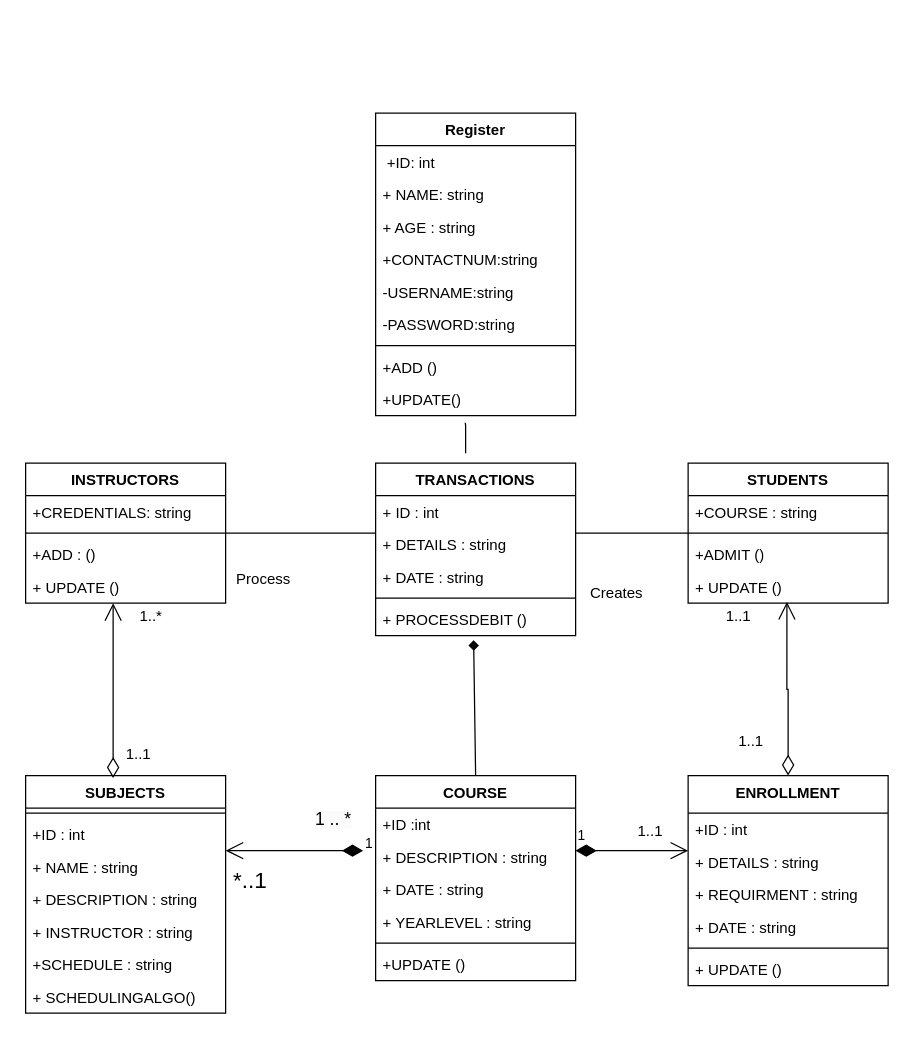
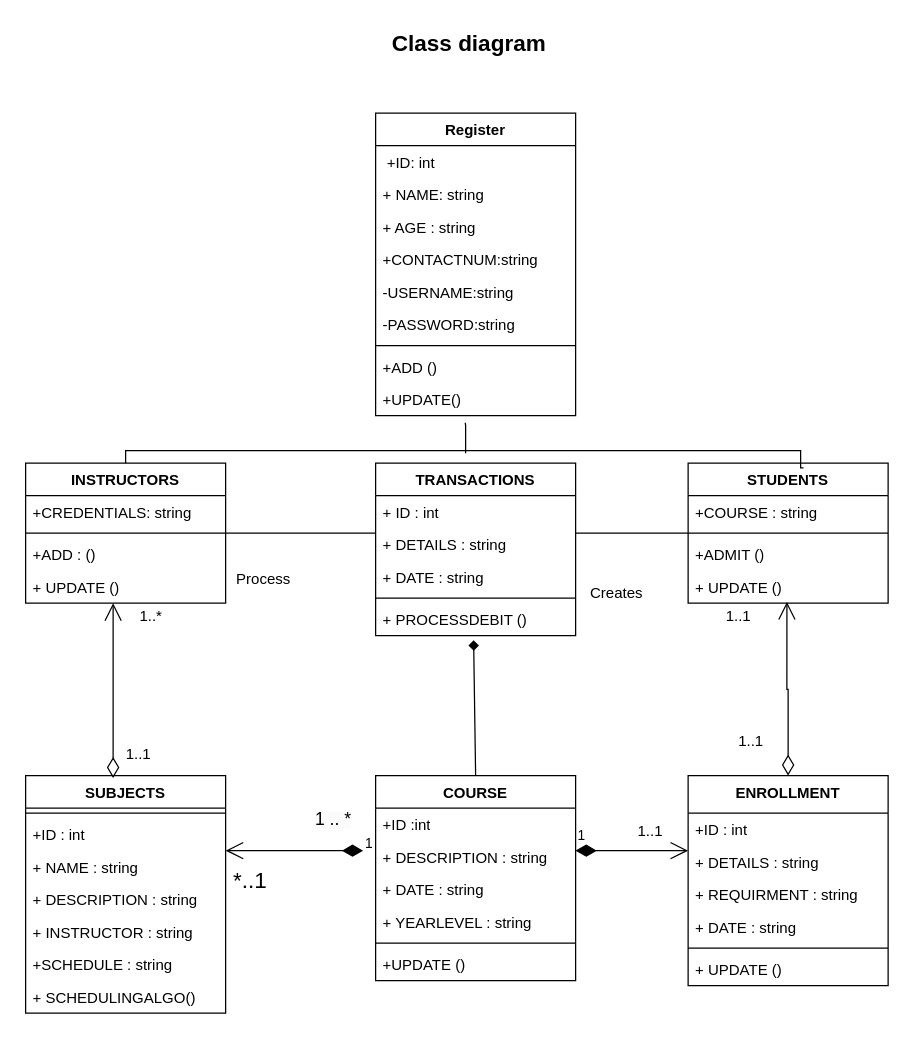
node "Class diagram": added
edge "INSTRUCTORS" -- "STUDENTS": added
